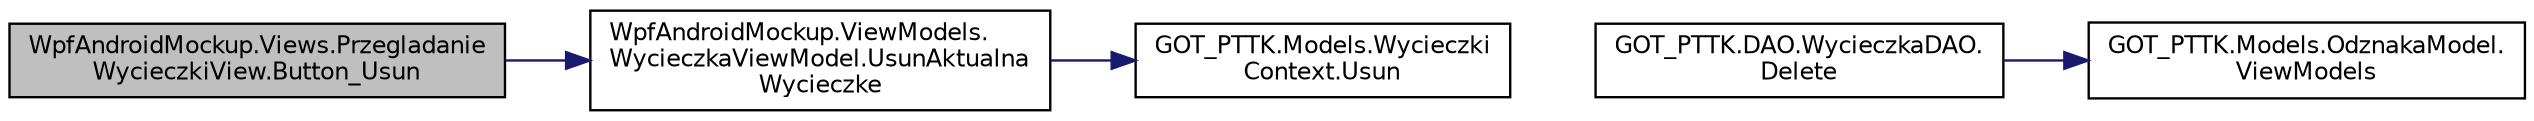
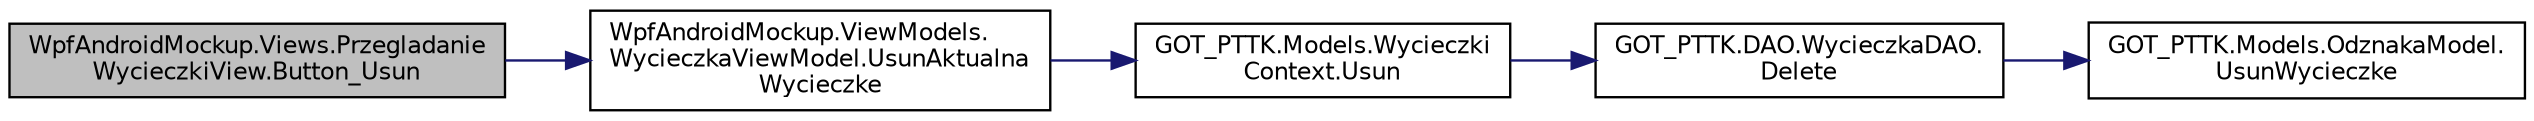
edge "GOT_PTTK.Models.Wycieczki Context.Usun" -> "GOT_PTTK.DAO.WycieczkaDAO. Delete": added
node "GOT_PTTK.Models.OdznakaModel. ViewModels": label "GOT_PTTK.Models.OdznakaModel. ViewModels" -> "GOT_PTTK.Models.OdznakaModel. UsunWycieczke"
